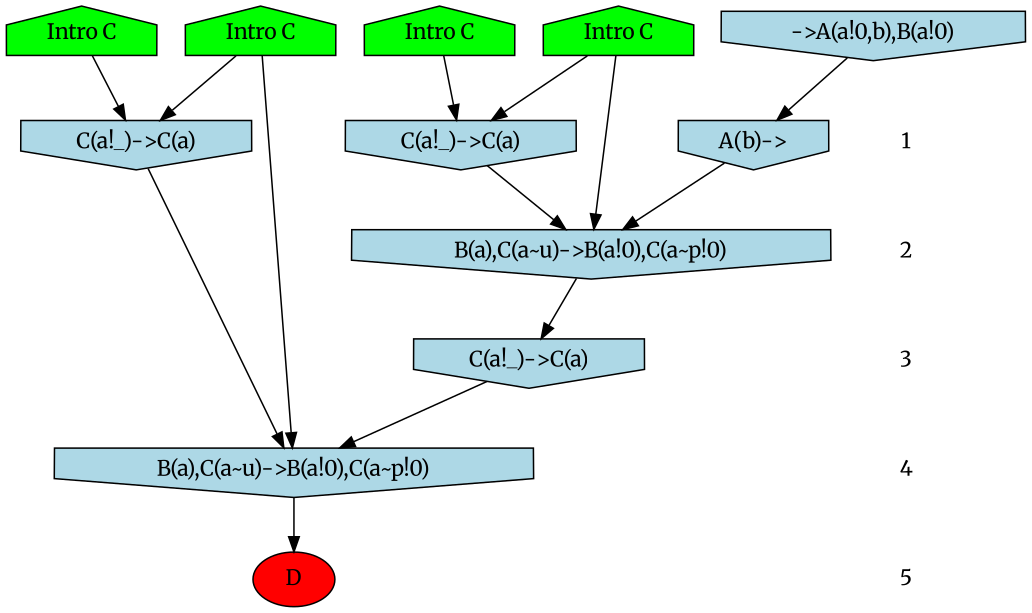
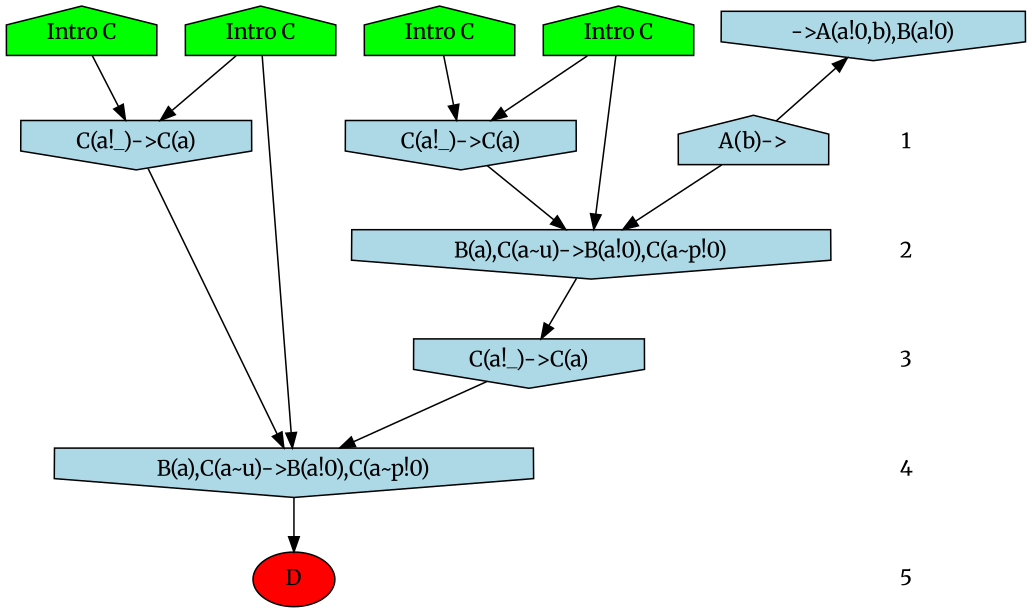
edge "->A(a!0,b),B(a!0)" -> "A(b)->": reversed
node "A(b)->": shape invhouse -> house
